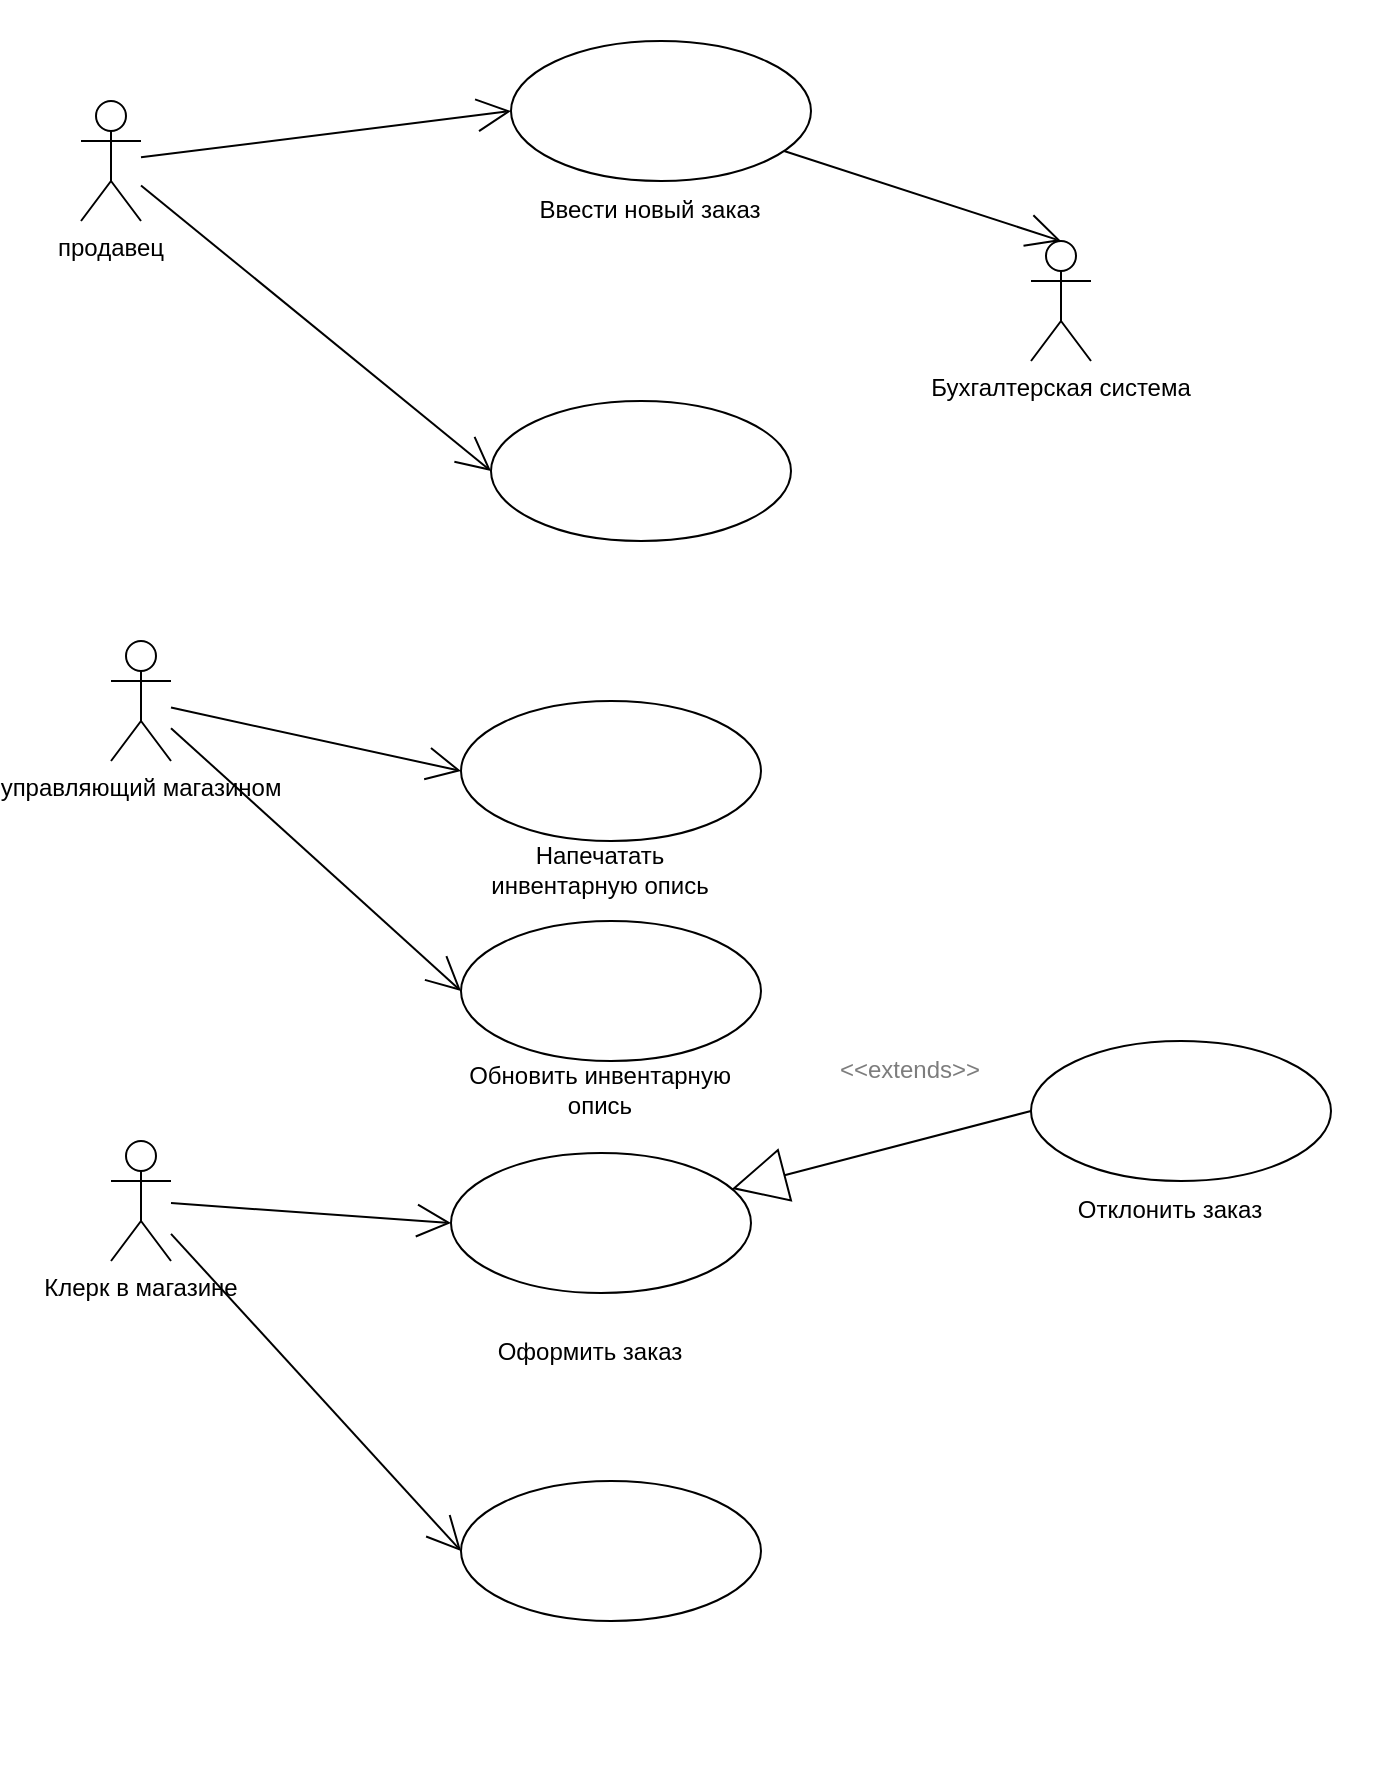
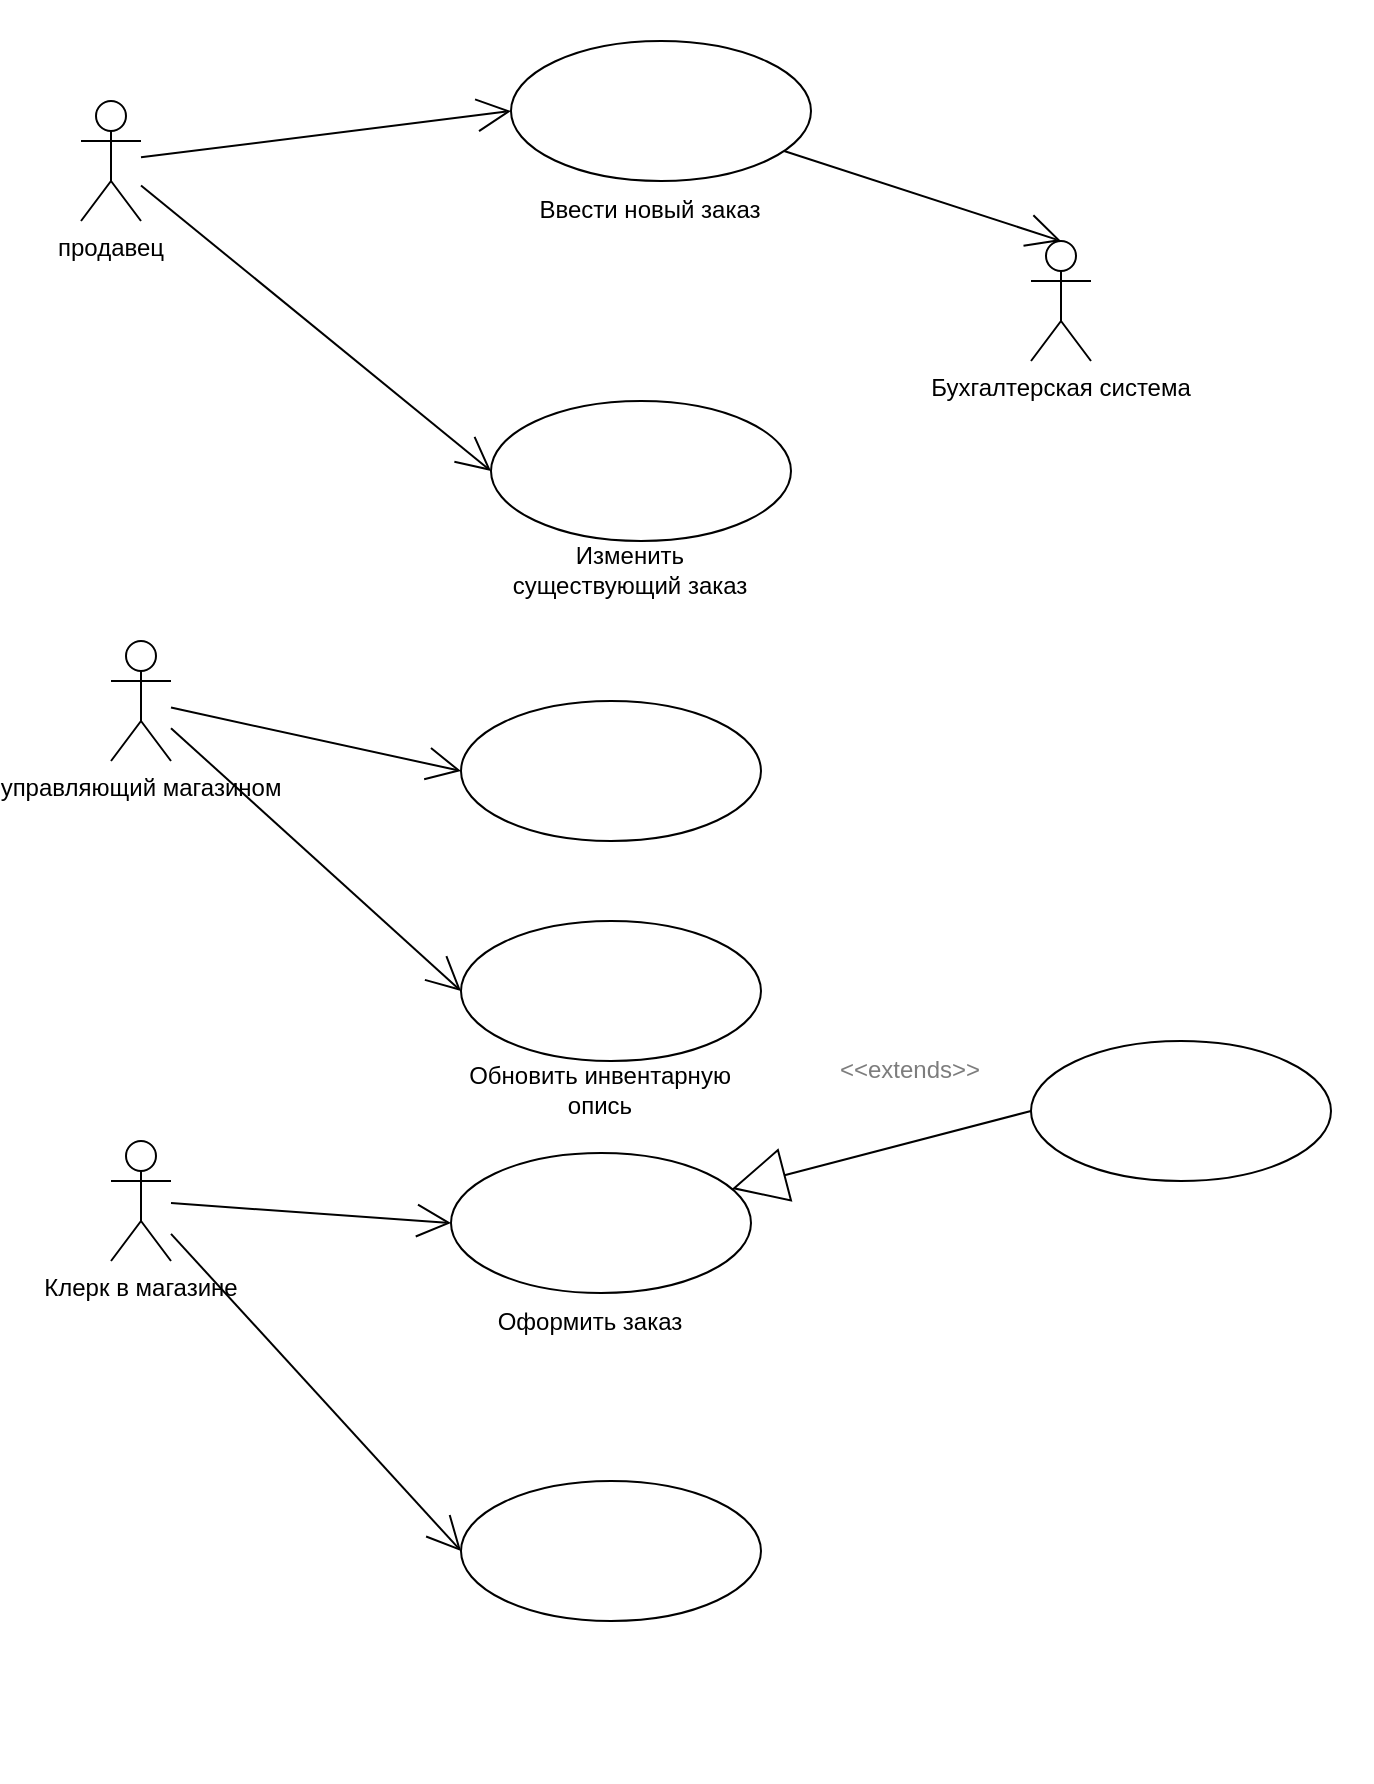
node "Изменить существующий заказ": added
node "Напечатать инвентарную опись": removed
node "Отклонить заказ": removed
node "Оформить заказ": moved (591, 1353) -> (591, 1323)
